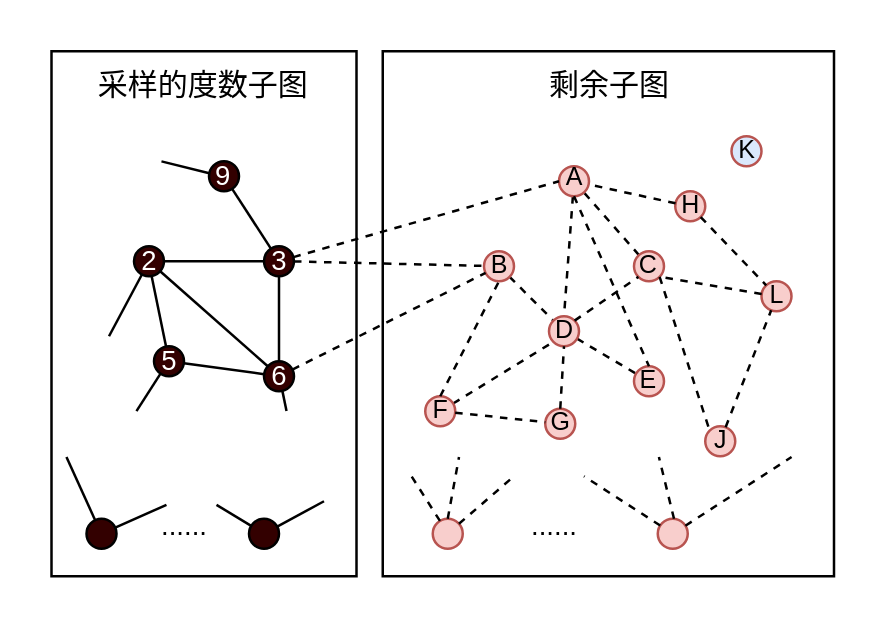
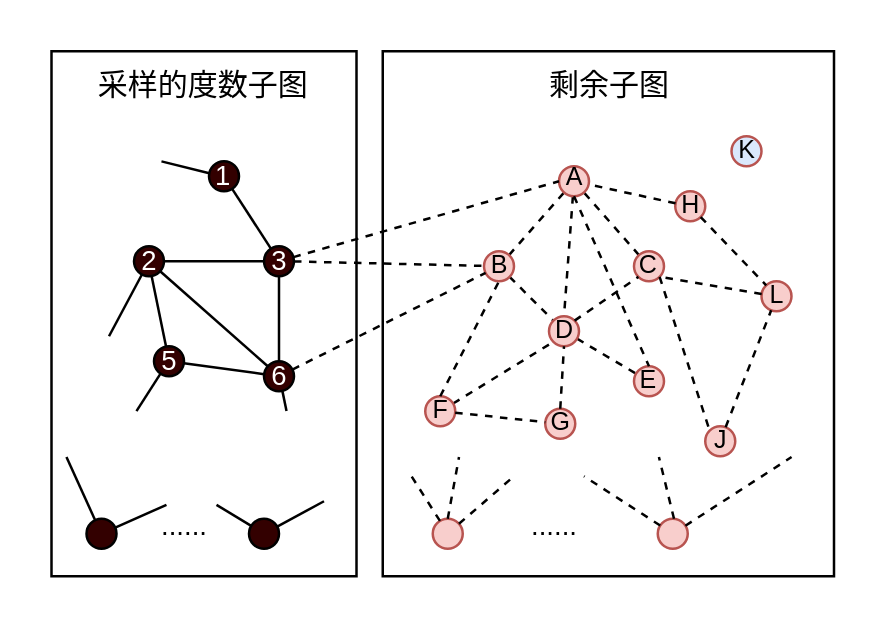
node "9": label "9" -> "1"
edge "A" -- "B": added
